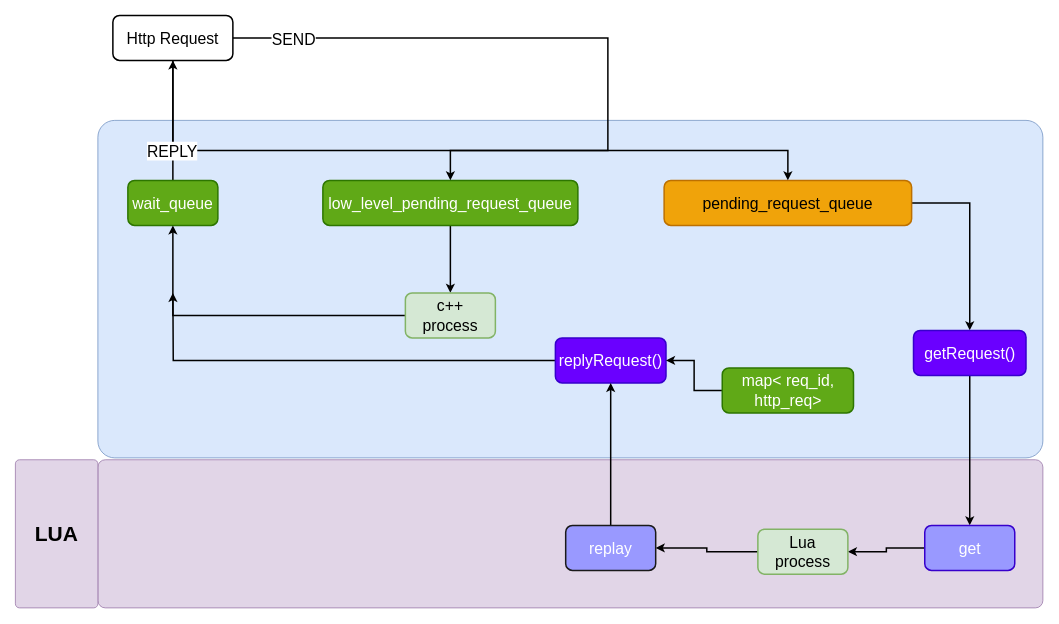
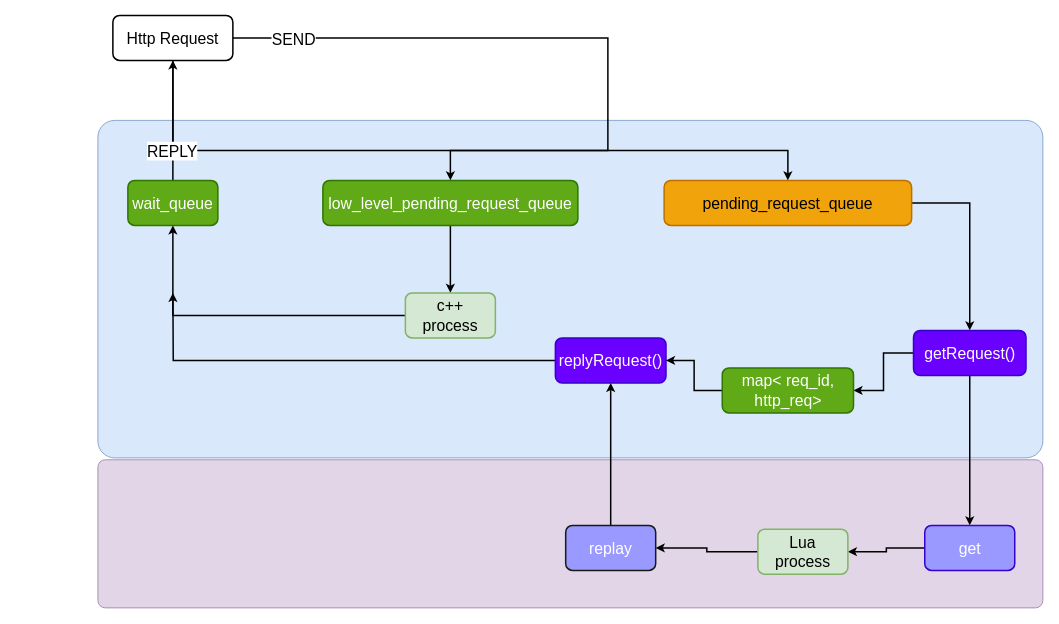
edge "getRequest()" -> "map< req_id, http_req>": added
node "LUA": removed
